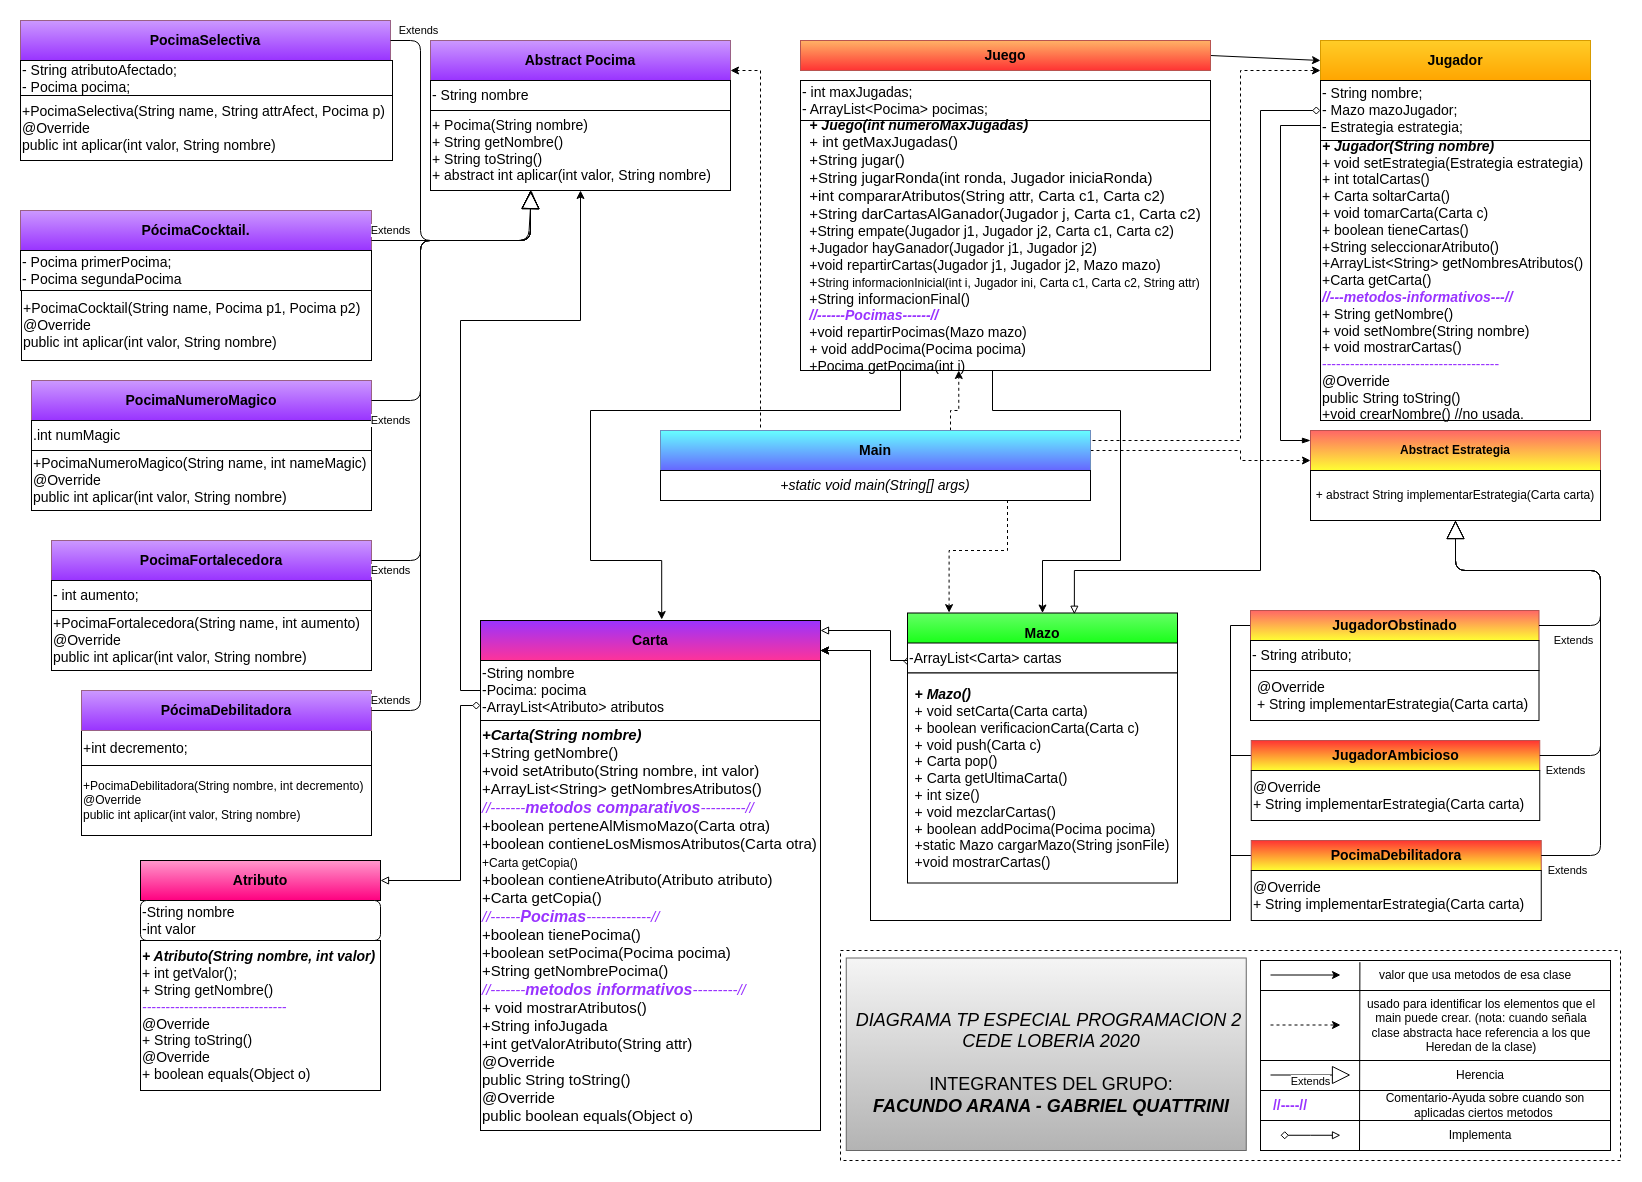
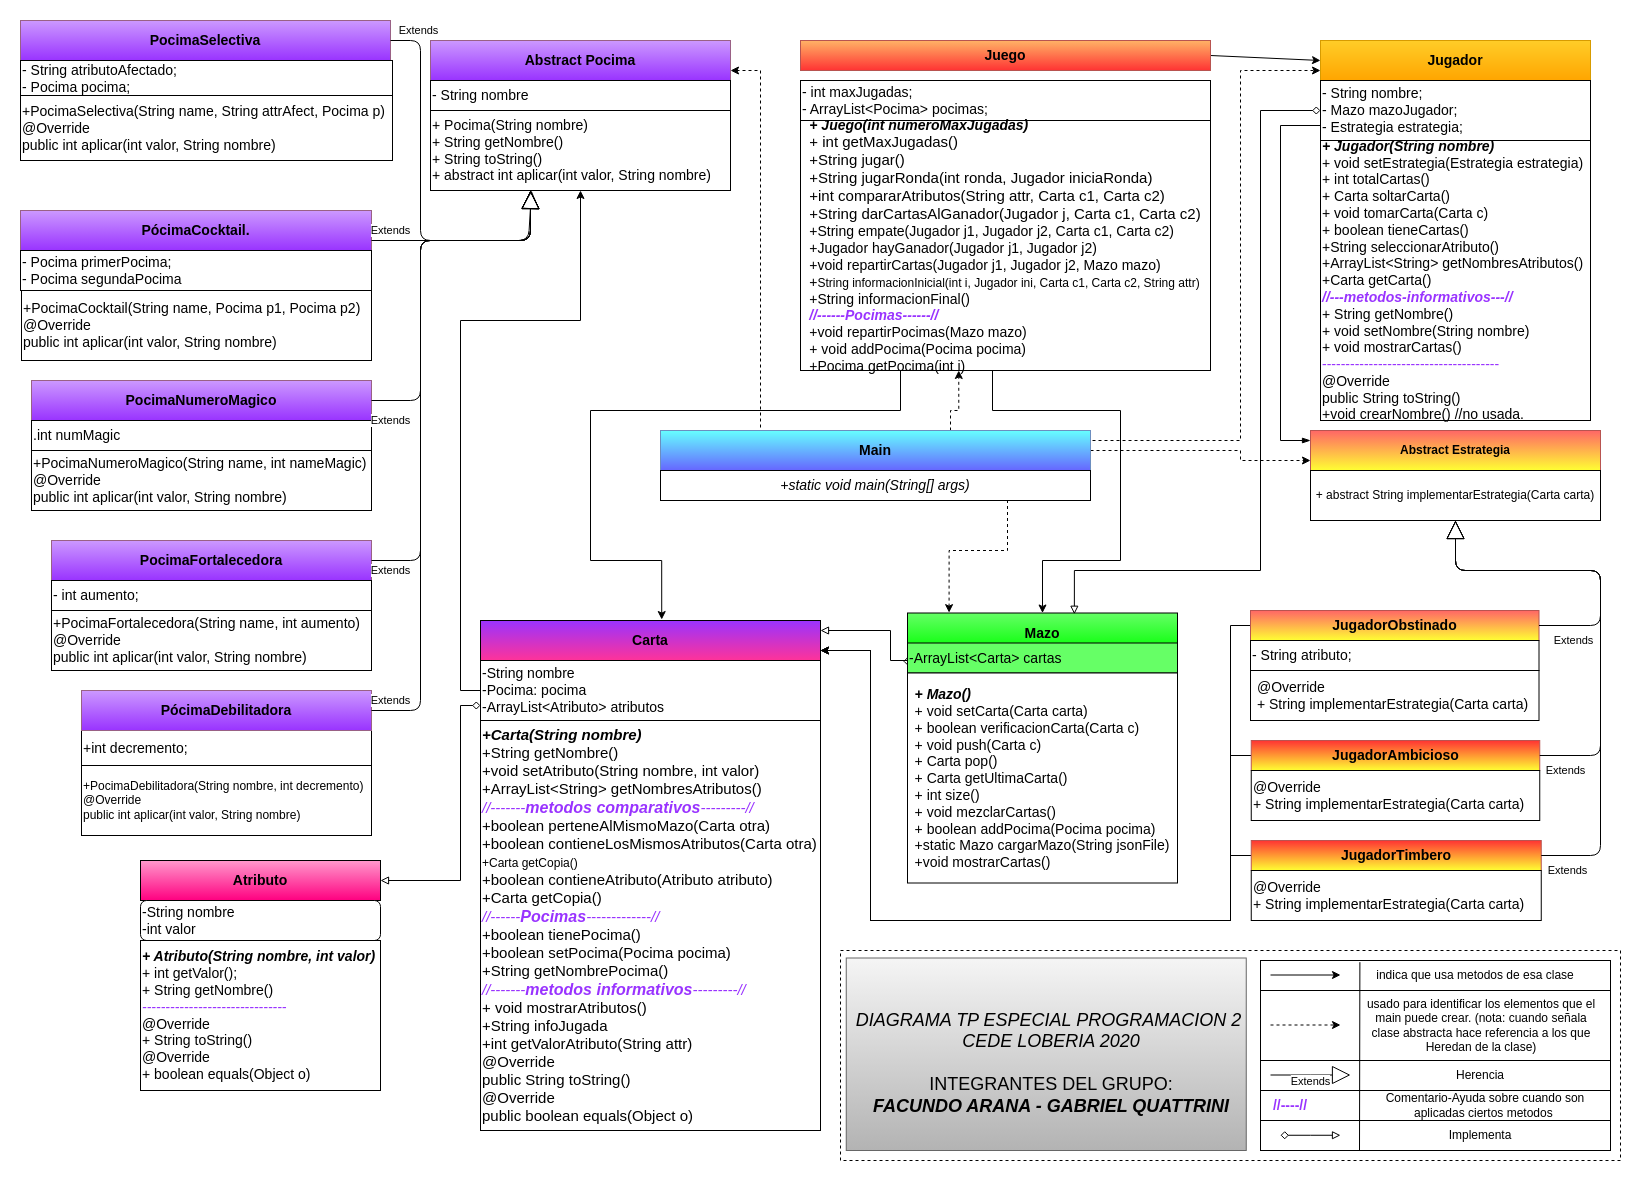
node "-ArrayList<Carta> cartas": fillcolor #ffffff -> #66ff66
node "PocimaDebilitadora": label "PocimaDebilitadora" -> "JugadorTimbero"
node "valor que usa metodos de esa clase": label "valor que usa metodos de esa clase" -> "indica que usa metodos de esa clase"
